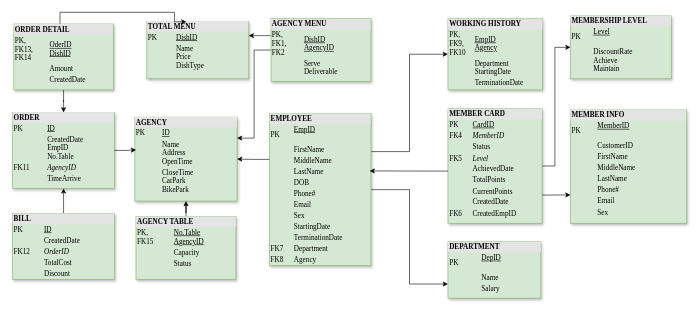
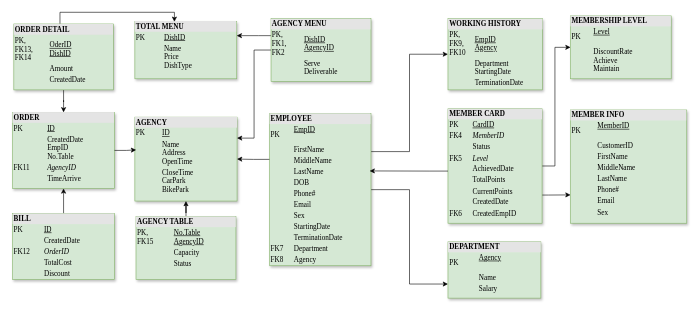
node "TOTAL MENU PK DishID Name Price DishType": moved (198, 50) -> (186, 50)
node "DEPARTMENT PK DepID Name Salary": label "DEPARTMENT PK DepID Name Salary" -> "DEPARTMENT PK Agency Name Salary"
